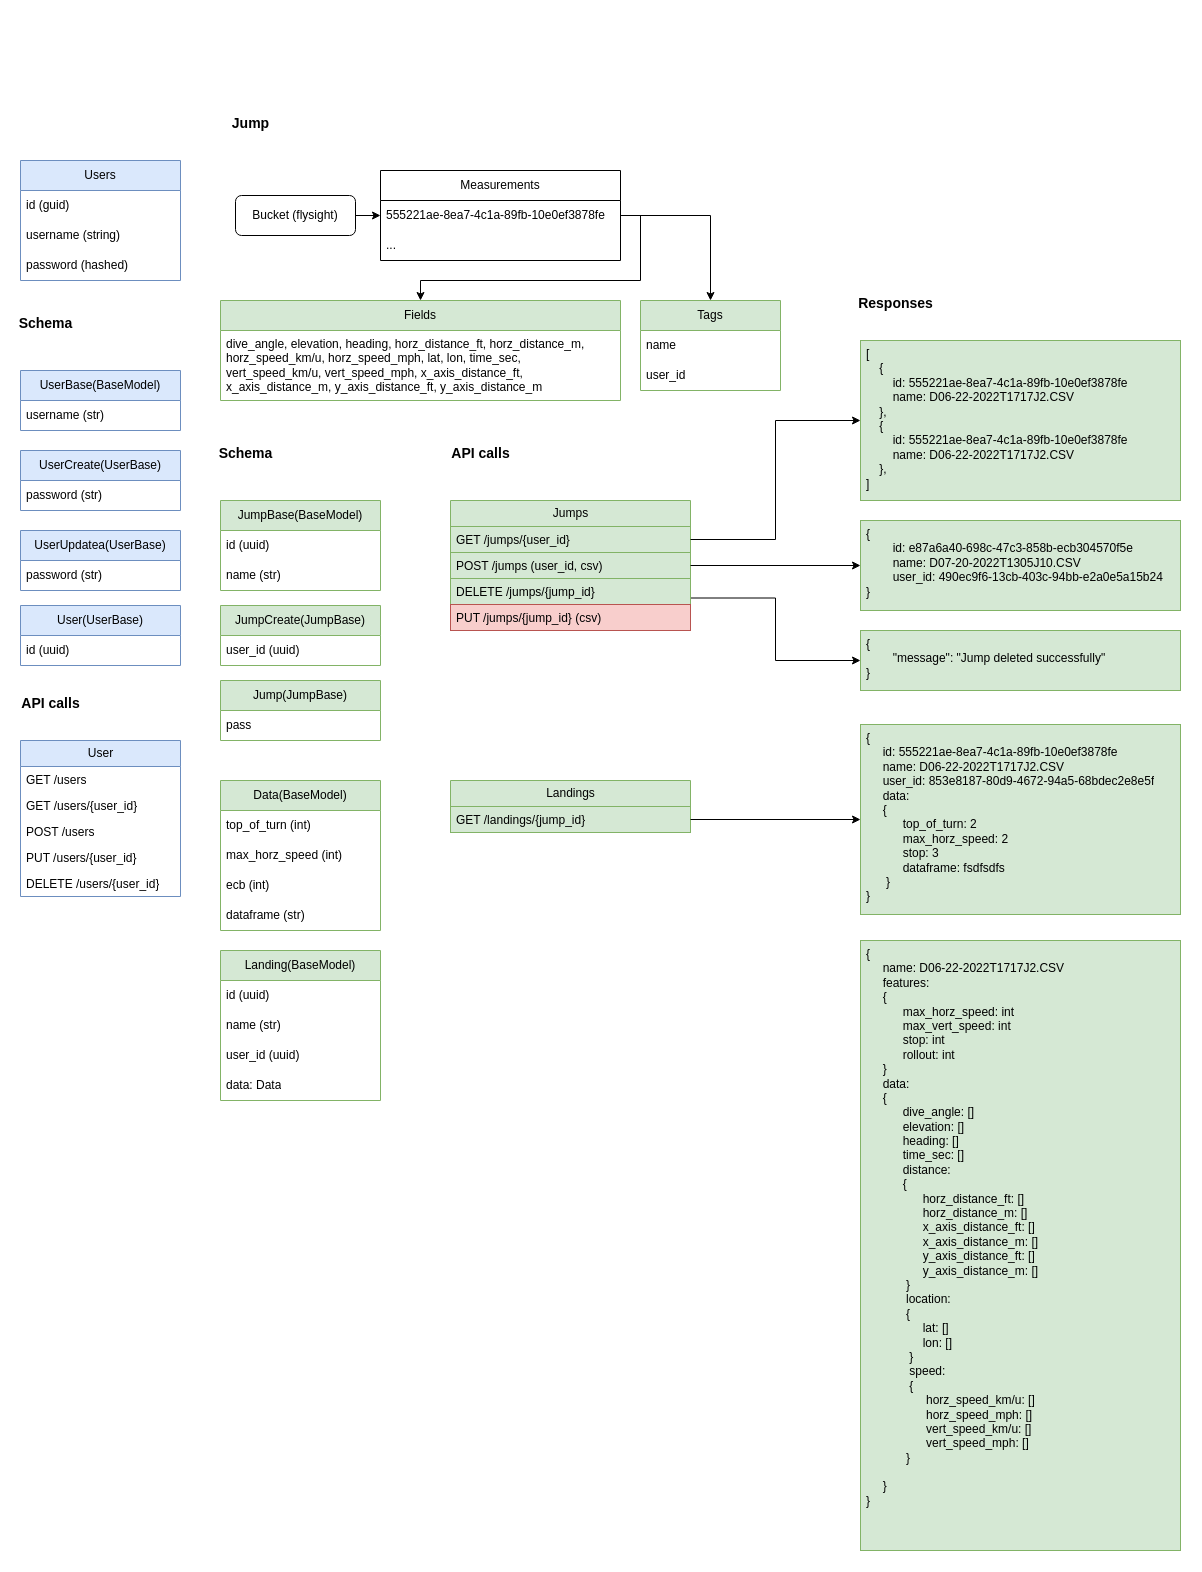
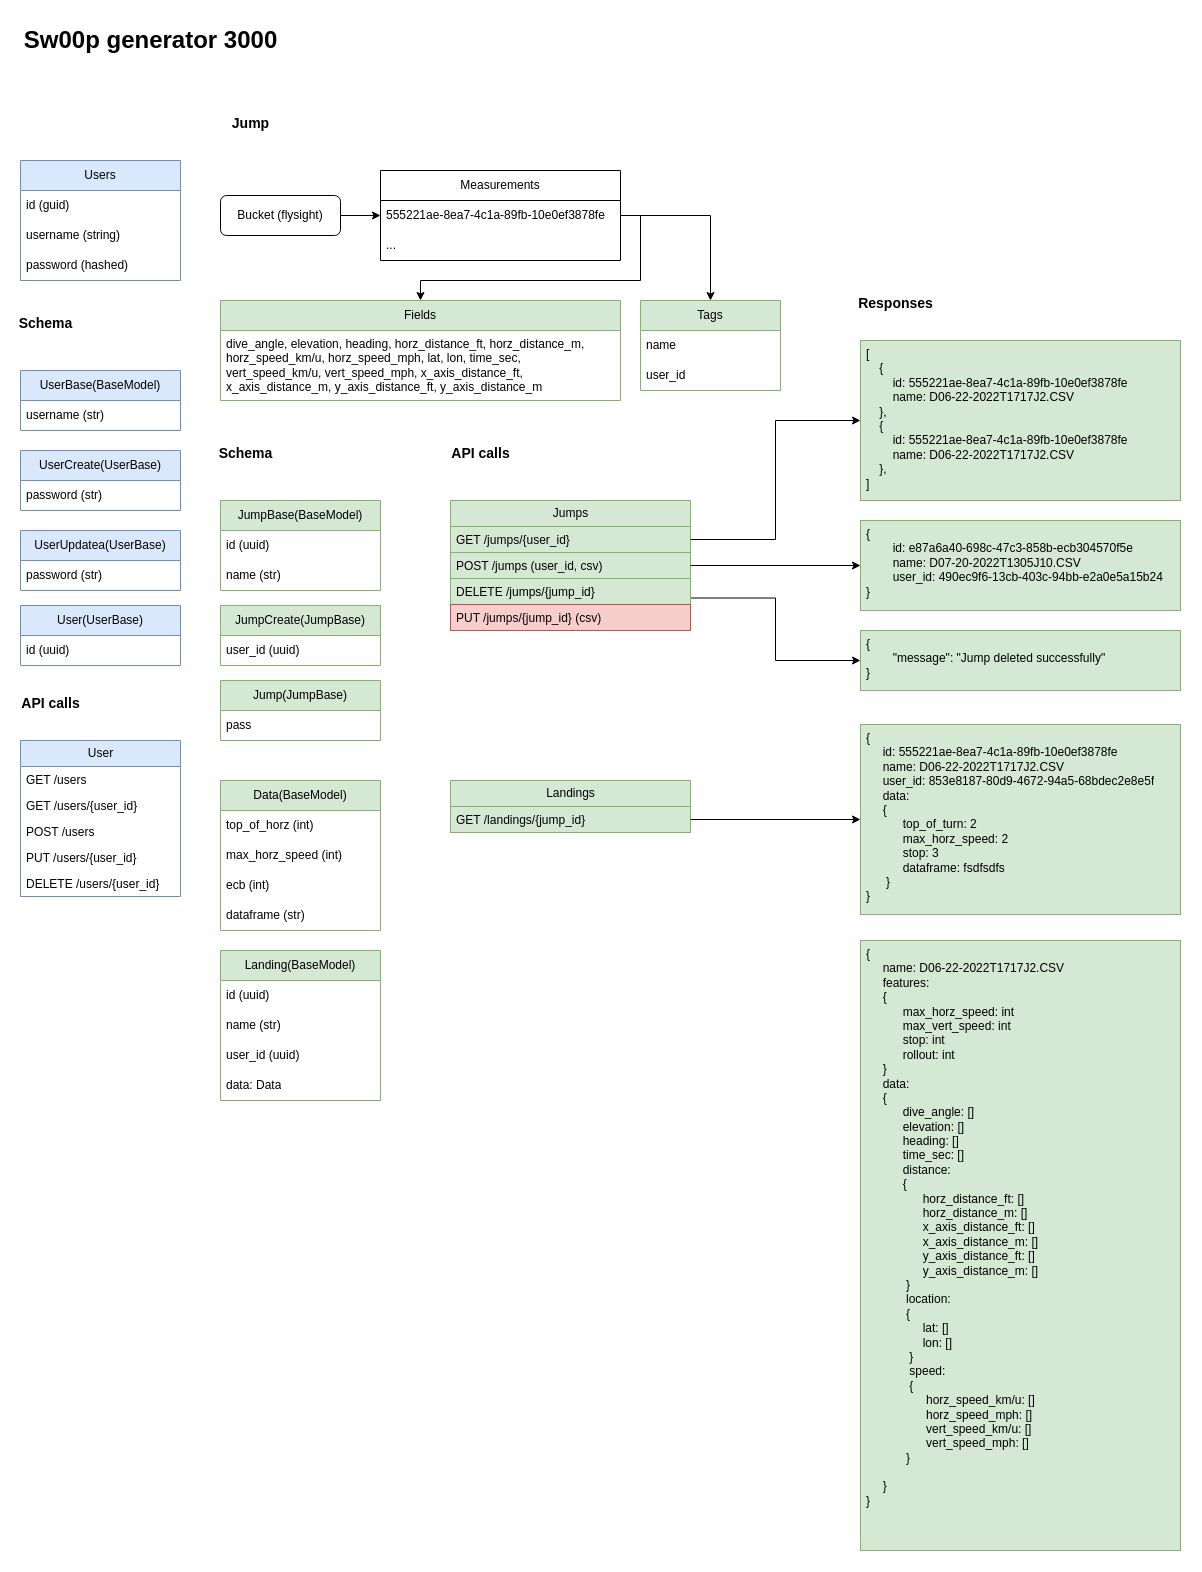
node "Sw00p generator 3000": added
node "Bucket (flysight)": moved (296, 216) -> (281, 216)
node "top_of_turn (int)": label "top_of_turn (int)" -> "top_of_horz (int)"
